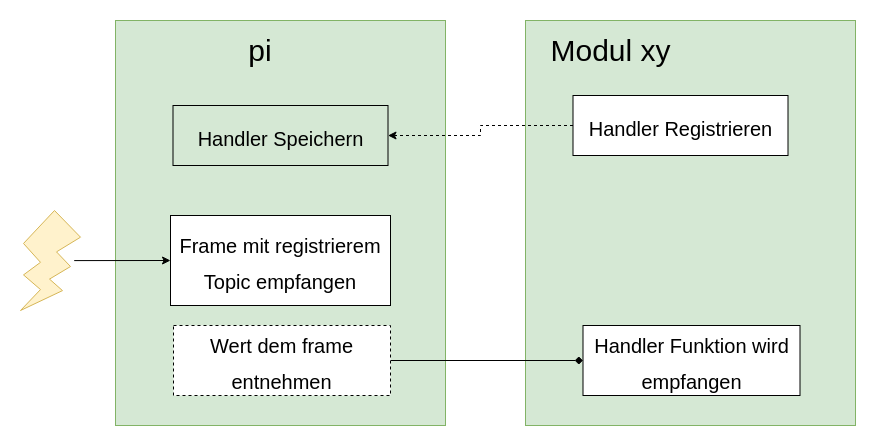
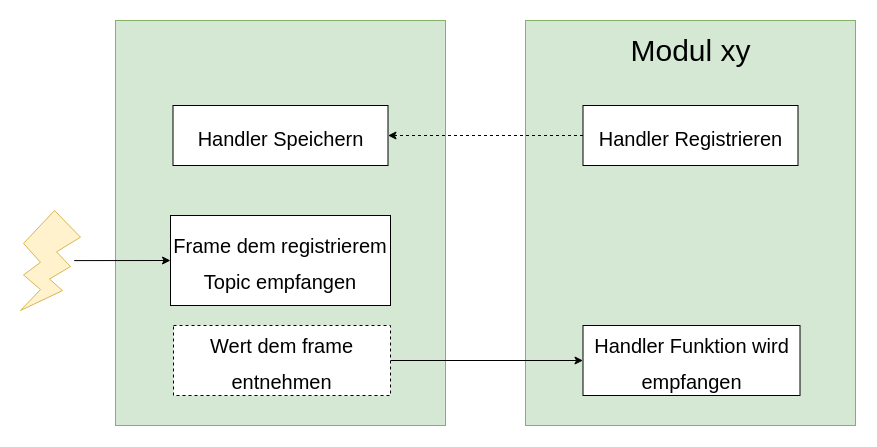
node "pi": removed
node "Modul xy": moved (611, 51) -> (691, 51)
node "Handler Registrieren": moved (681, 126) -> (691, 136)
node "Handler Speichern": fillcolor #d5e8d4 -> #ffffff
node "Frame mit registrierem Topic empfangen": label "Frame mit registrierem Topic empfangen" -> "Frame dem registrierem Topic empfangen"
edge "Wert dem frame entnehmen" -> "Handler Funktion wird empfangen": arrowhead diamond -> classic
